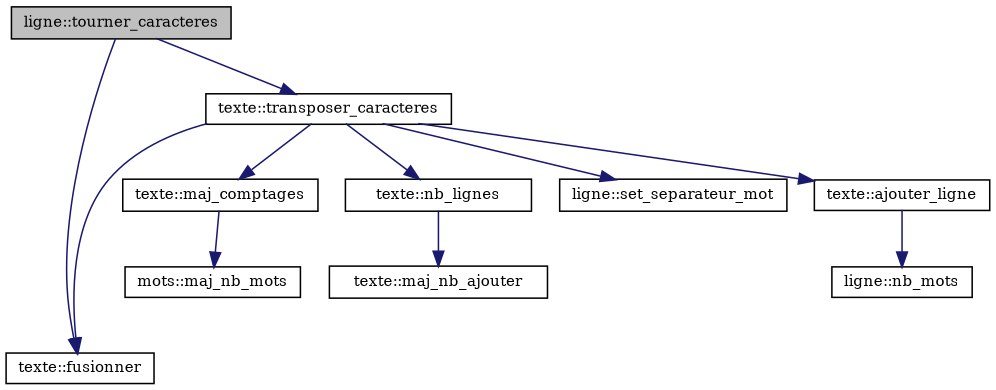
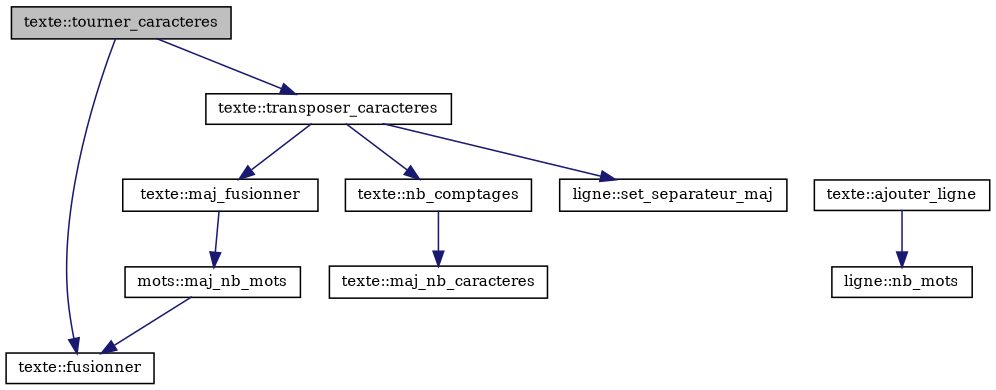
node "ligne::tourner_caracteres": label "ligne::tourner_caracteres" -> "texte::tourner_caracteres"
edge "texte::transposer_caracteres" -> "texte::ajouter_ligne": removed
node "texte::maj_comptages": label "texte::maj_comptages" -> "texte::maj_fusionner"
node "texte::nb_lignes": label "texte::nb_lignes" -> "texte::nb_comptages"
node "ligne::set_separateur_mot": label "ligne::set_separateur_mot" -> "ligne::set_separateur_maj"
edge "texte::transposer_caracteres" -> "texte::fusionner": now "mots::maj_nb_mots" -> "texte::fusionner"
node "texte::maj_nb_ajouter": label "texte::maj_nb_ajouter" -> "texte::maj_nb_caracteres"
